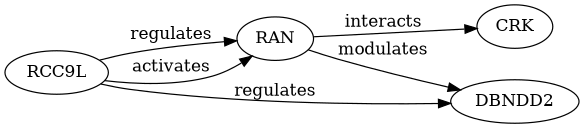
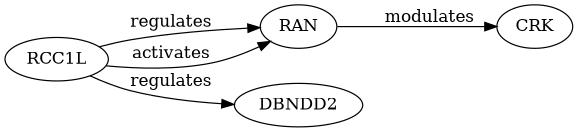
edge "RAN" -> "CRK": label "interacts" -> "modulates"
edge "RAN" -> "DBNDD2": removed, label "modulates"
node "RCC9L": label "RCC9L" -> "RCC1L"
